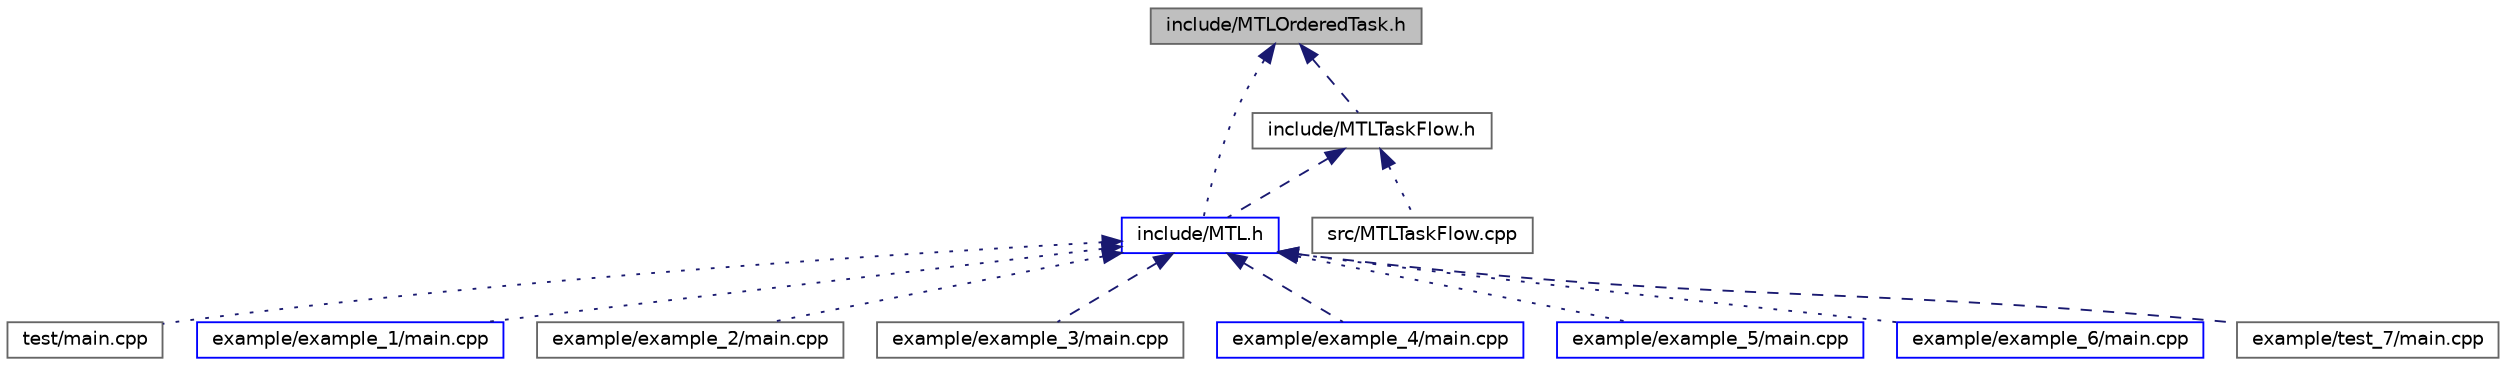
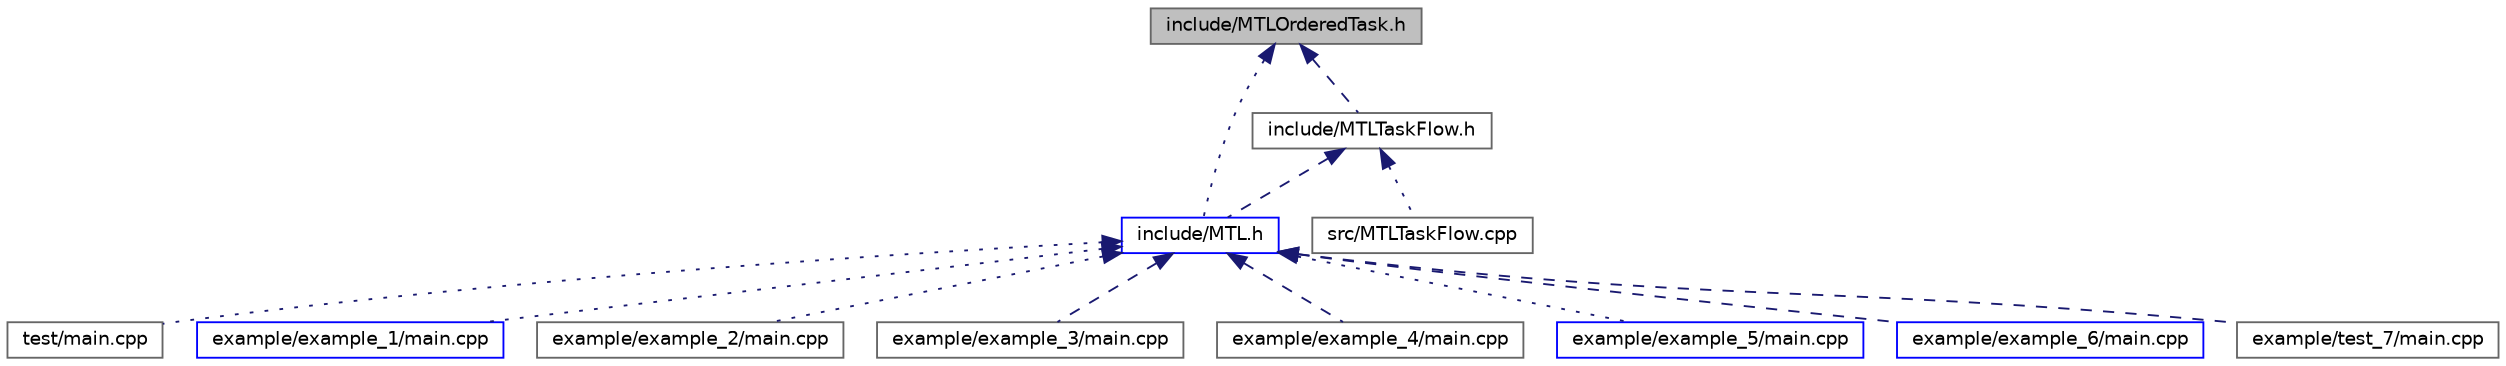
edge "example/example_6/main.cpp" -> "include/MTL.h": style dotted -> dashed
node "example/example_4/main.cpp": color blue -> gray40
